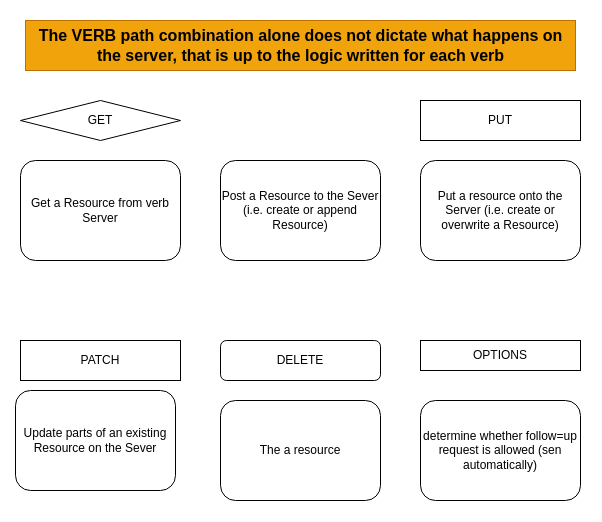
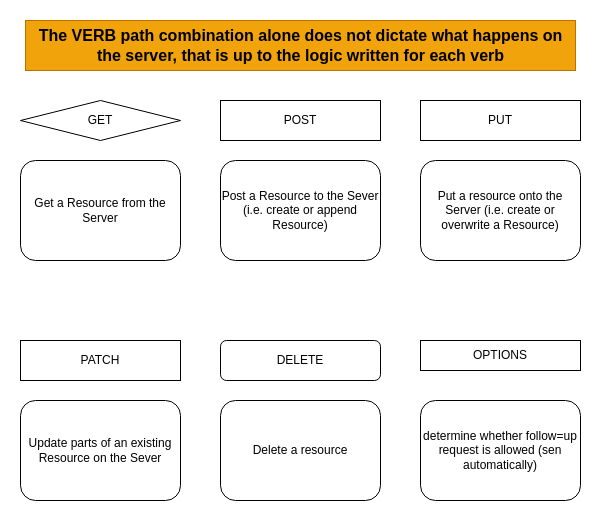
node "POST": added
node "Get a Resource from verb Server": label "Get a Resource from verb Server" -> "Get a Resource from the Server"
node "Update parts of an existing Resource on the Sever": moved (96, 441) -> (101, 451)
node "The a resource": label "The a resource" -> "Delete a resource"
